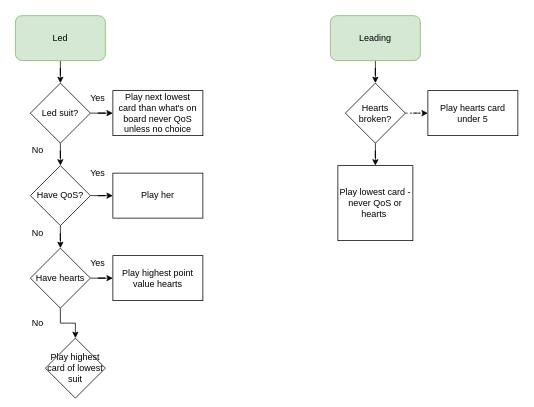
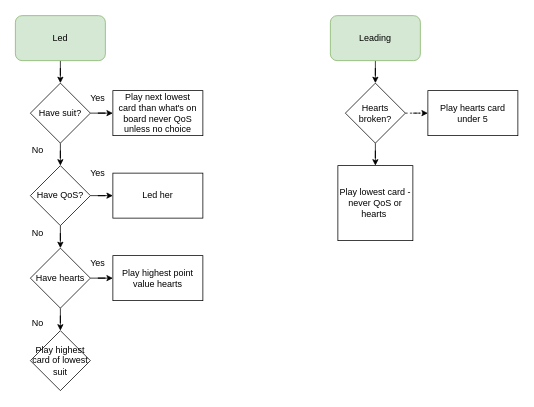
node "Led suit?": label "Led suit?" -> "Have suit?"
node "Play her": label "Play her" -> "Led her"
node "Play highest card of lowest suit": moved (75, 368) -> (60, 360)
